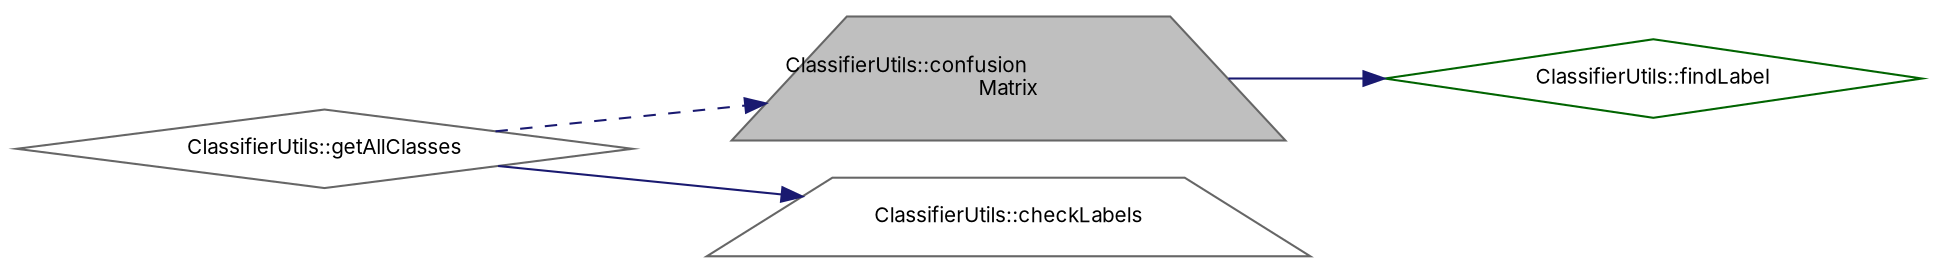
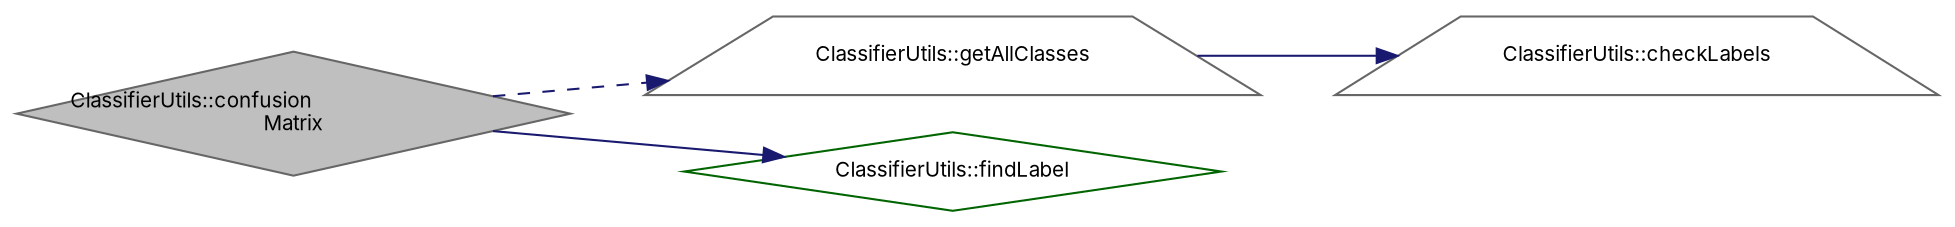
node "ClassifierUtils::confusion Matrix": shape trapezium -> diamond
edge "ClassifierUtils::getAllClasses" -> "ClassifierUtils::confusion Matrix": reversed
node "ClassifierUtils::getAllClasses": shape diamond -> trapezium
